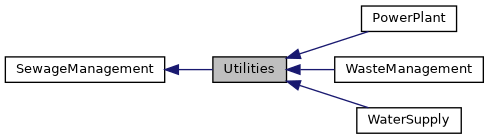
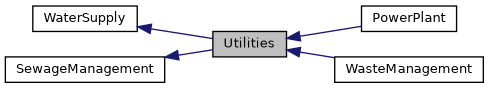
edge "WaterSupply" -> "Utilities": reversed
